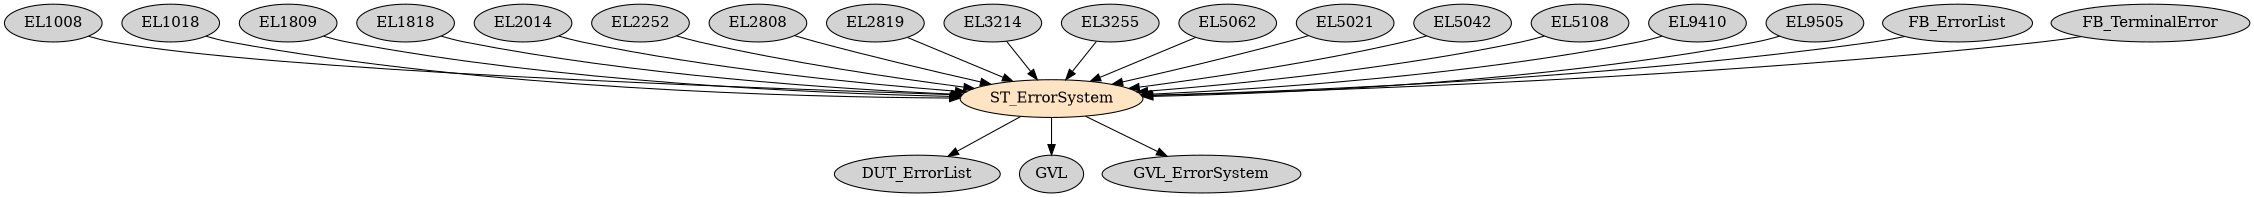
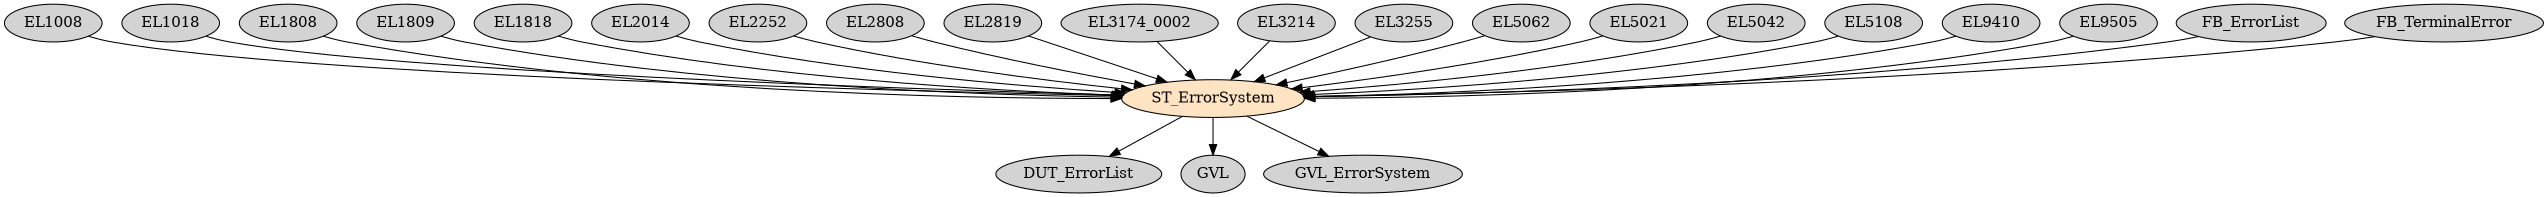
node "EL1808": added
node "EL3174_0002": added
